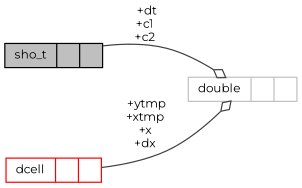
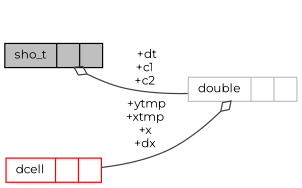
edge "sho_t" -> "double": reversed
